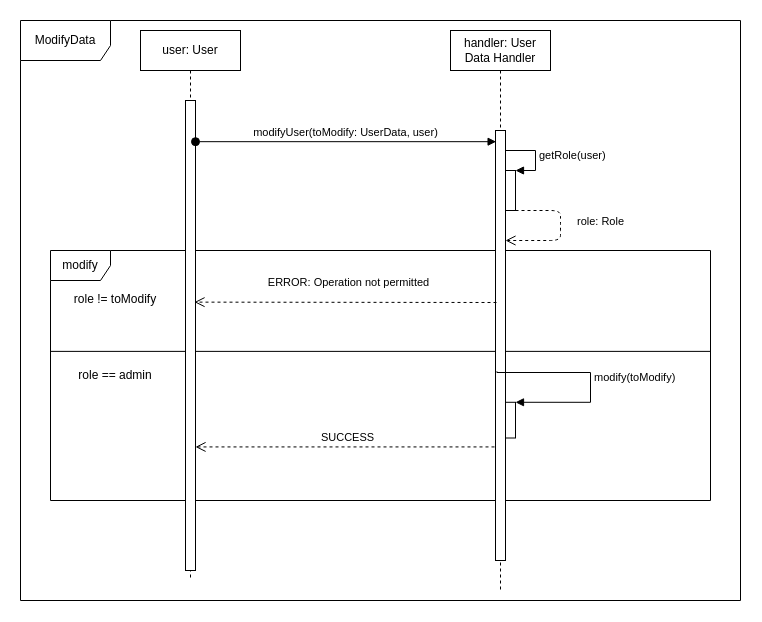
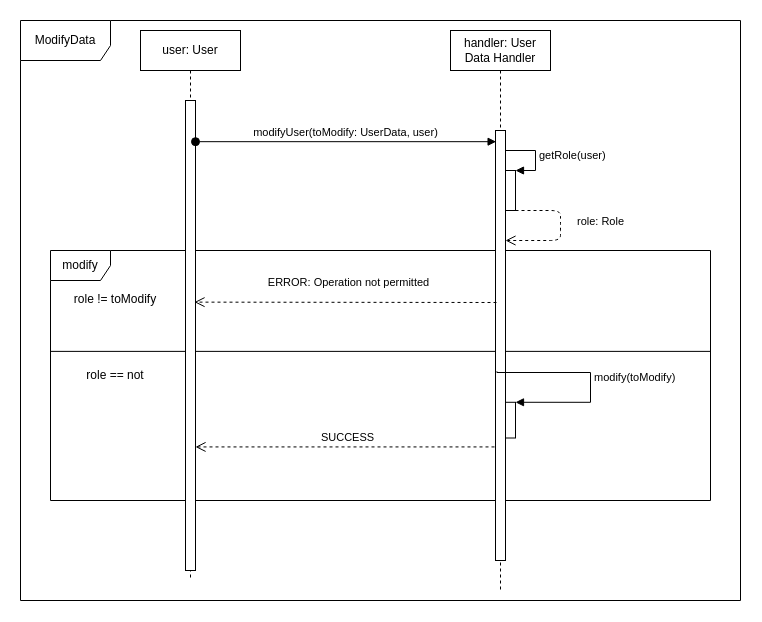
node "role == admin": label "role == admin" -> "role == not"
